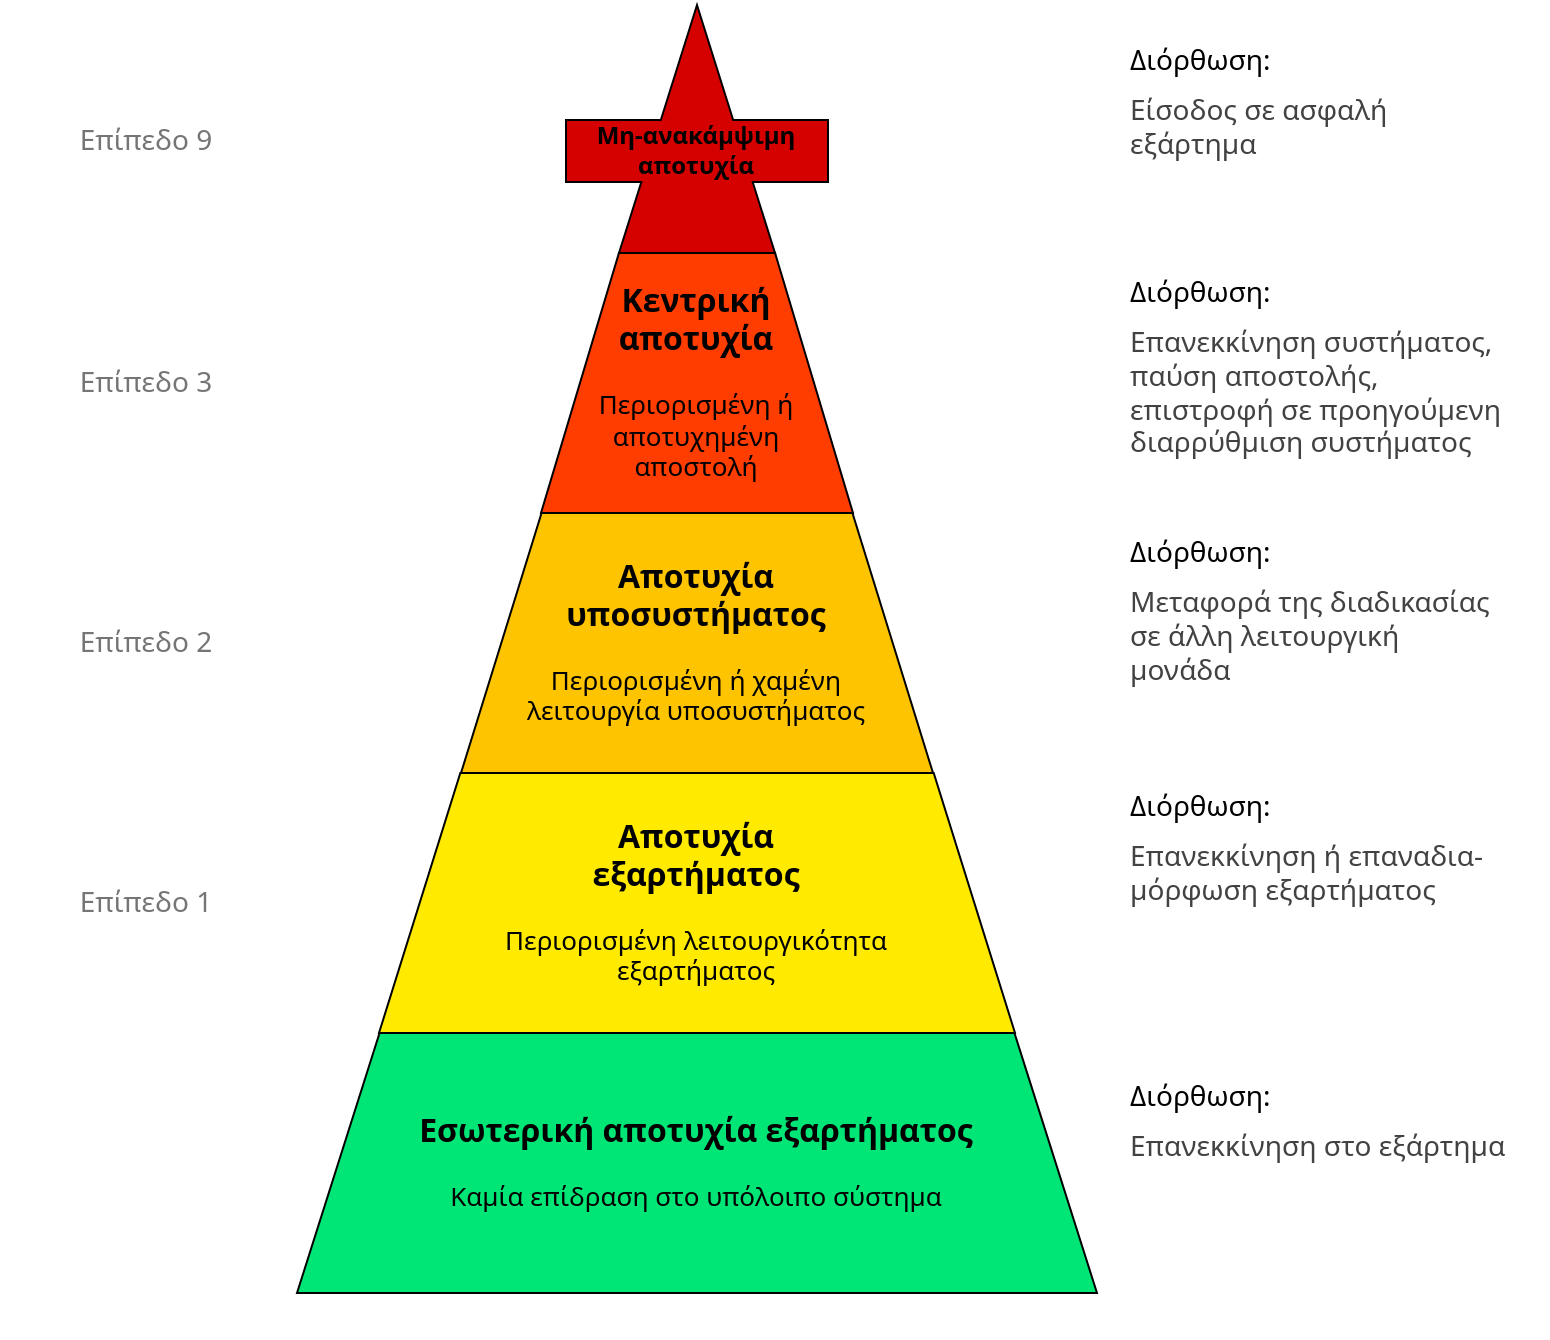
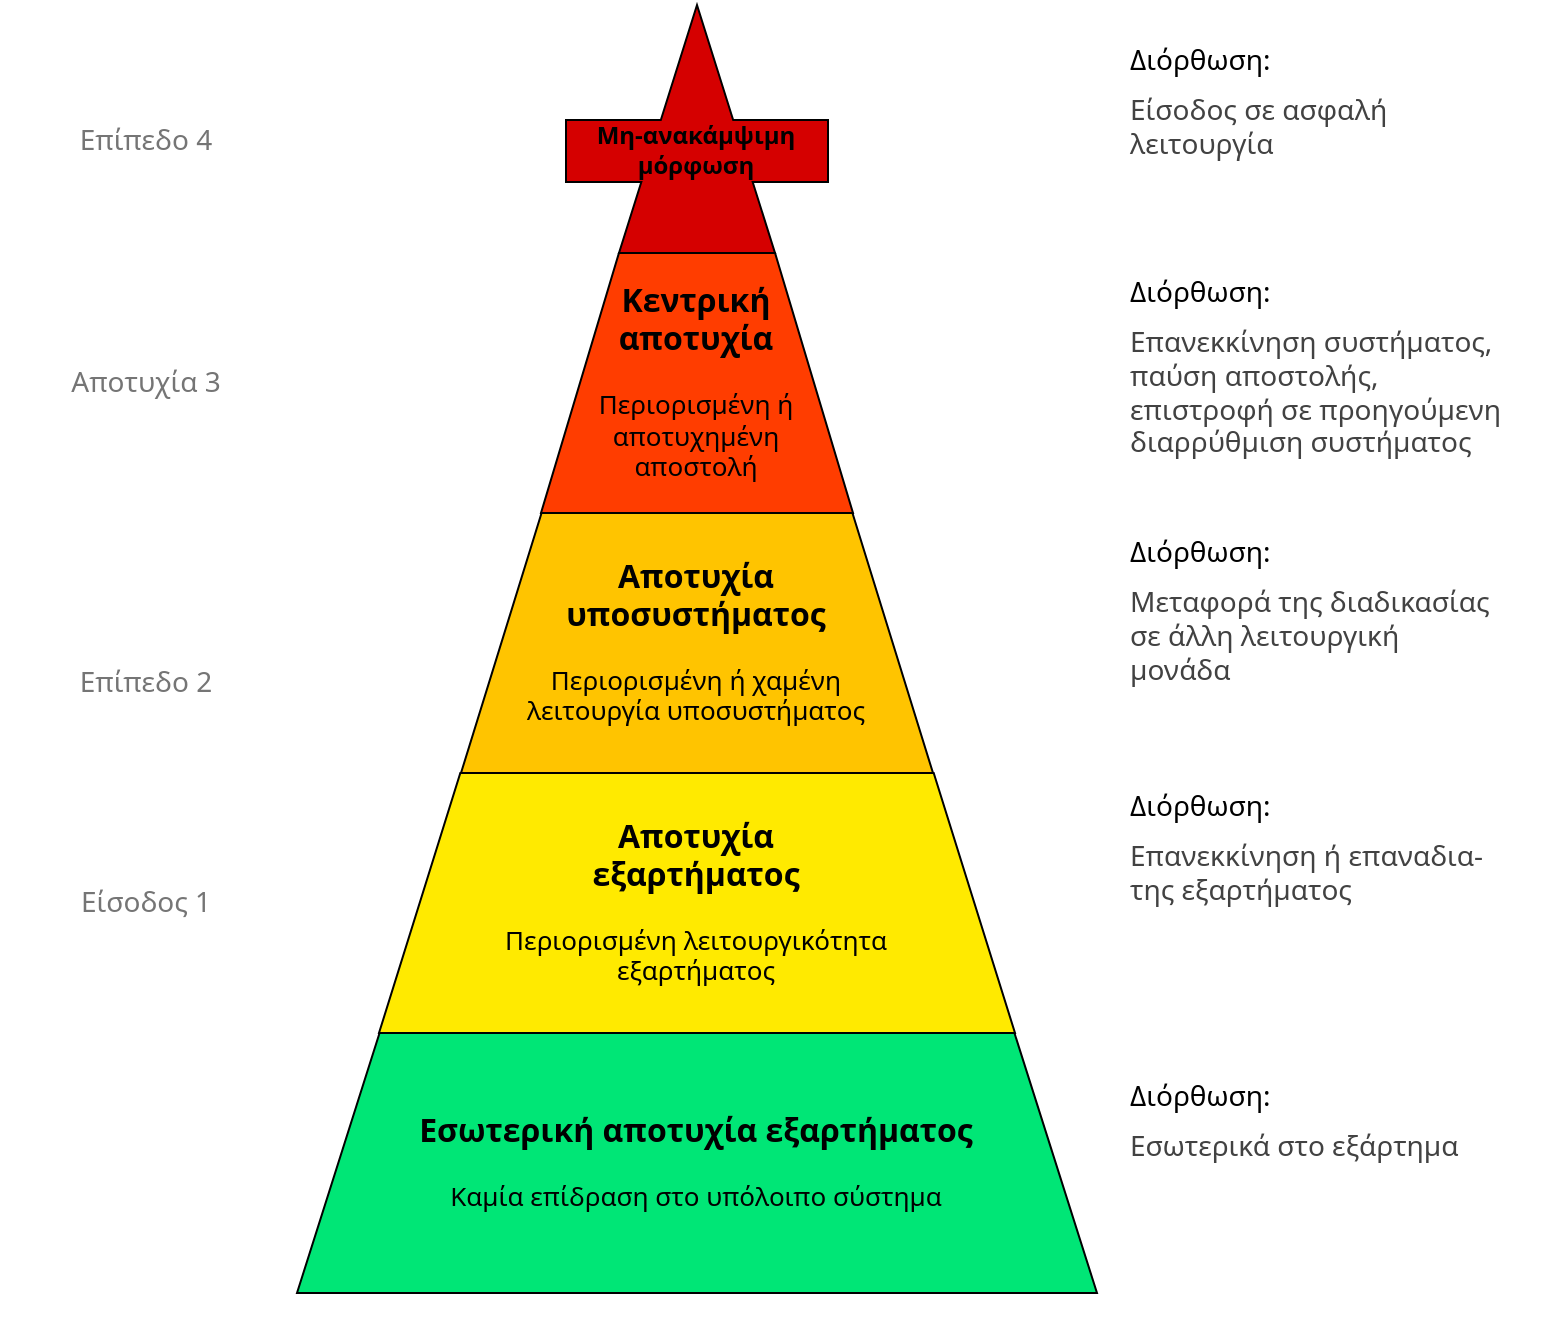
node "Είσοδος σε ασφαλή εξάρτημα": label "Είσοδος σε ασφαλή εξάρτημα" -> "Είσοδος σε ασφαλή λειτουργία"
node "Επίπεδο 9": label "Επίπεδο 9" -> "Επίπεδο 4"
node "Μη-ανακάμψιμη αποτυχία": label "Μη-ανακάμψιμη αποτυχία" -> "Μη-ανακάμψιμη μόρφωση"
node "Επίπεδο 3": label "Επίπεδο 3" -> "Αποτυχία 3"
node "Επίπεδο 2": moved (147, 643) -> (147, 683)
node "Επανεκκίνηση ή επαναδια-μόρφωση εξαρτήματος": label "Επανεκκίνηση ή επαναδια-μόρφωση εξαρτήματος" -> "Επανεκκίνηση ή επαναδια-της εξαρτήματος"
node "Επίπεδο 1": label "Επίπεδο 1" -> "Είσοδος 1"
node "Επανεκκίνηση στο εξάρτημα": label "Επανεκκίνηση στο εξάρτημα" -> "Εσωτερικά στο εξάρτημα"
